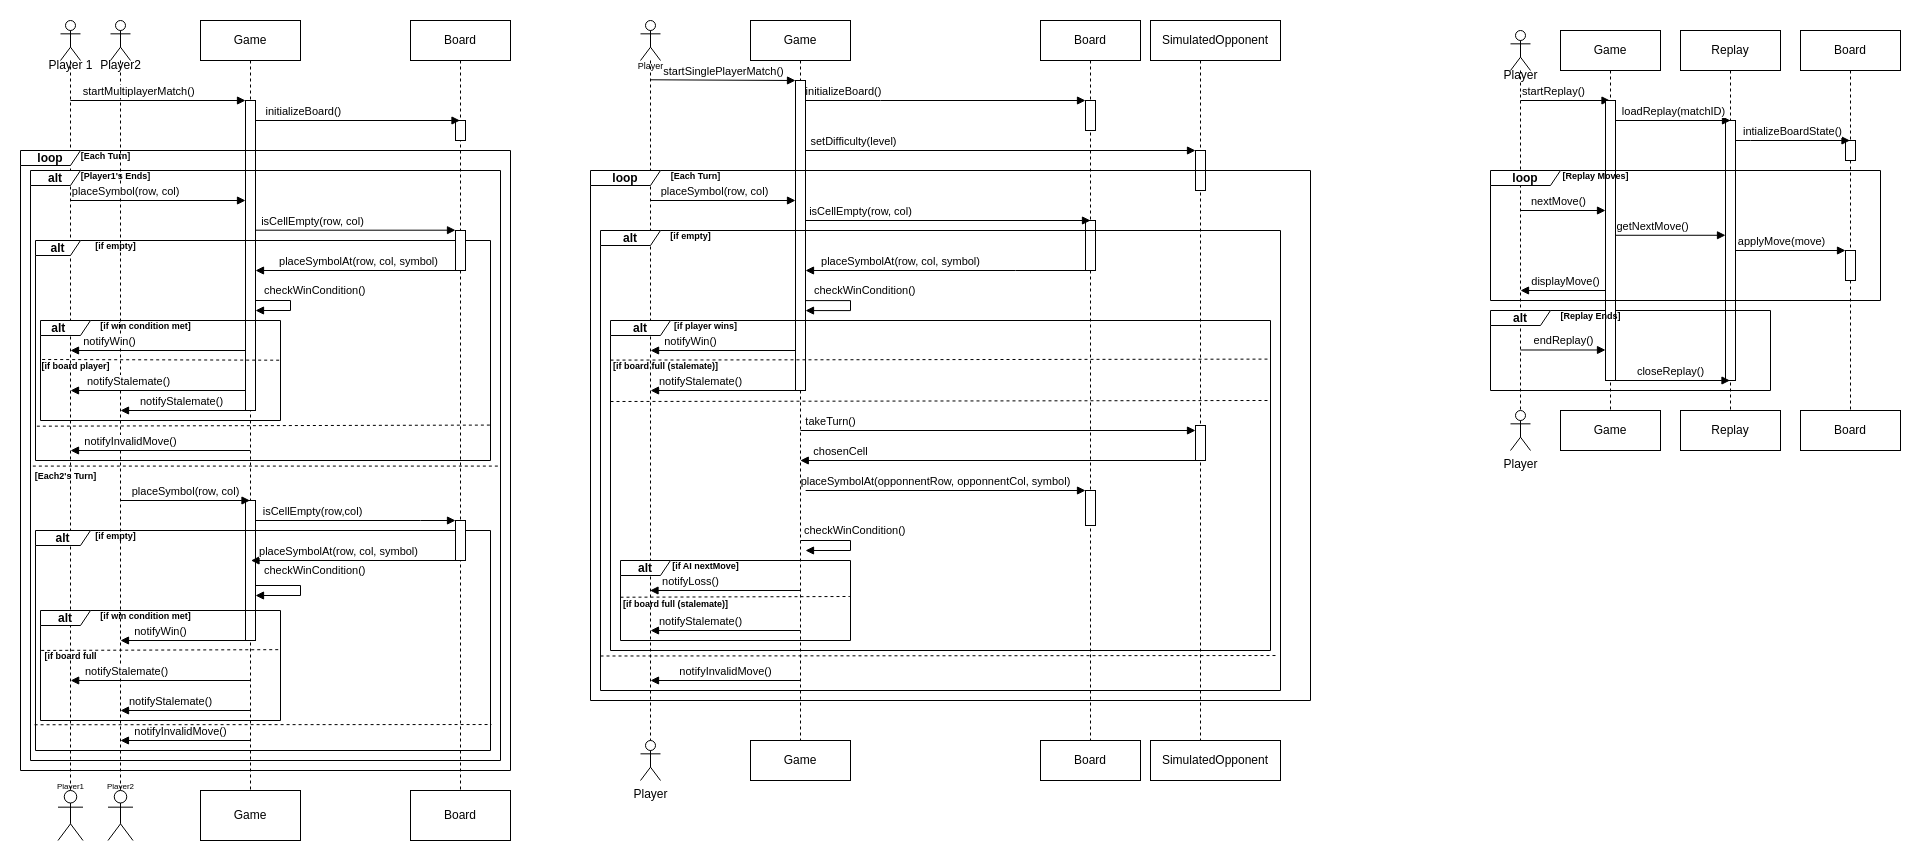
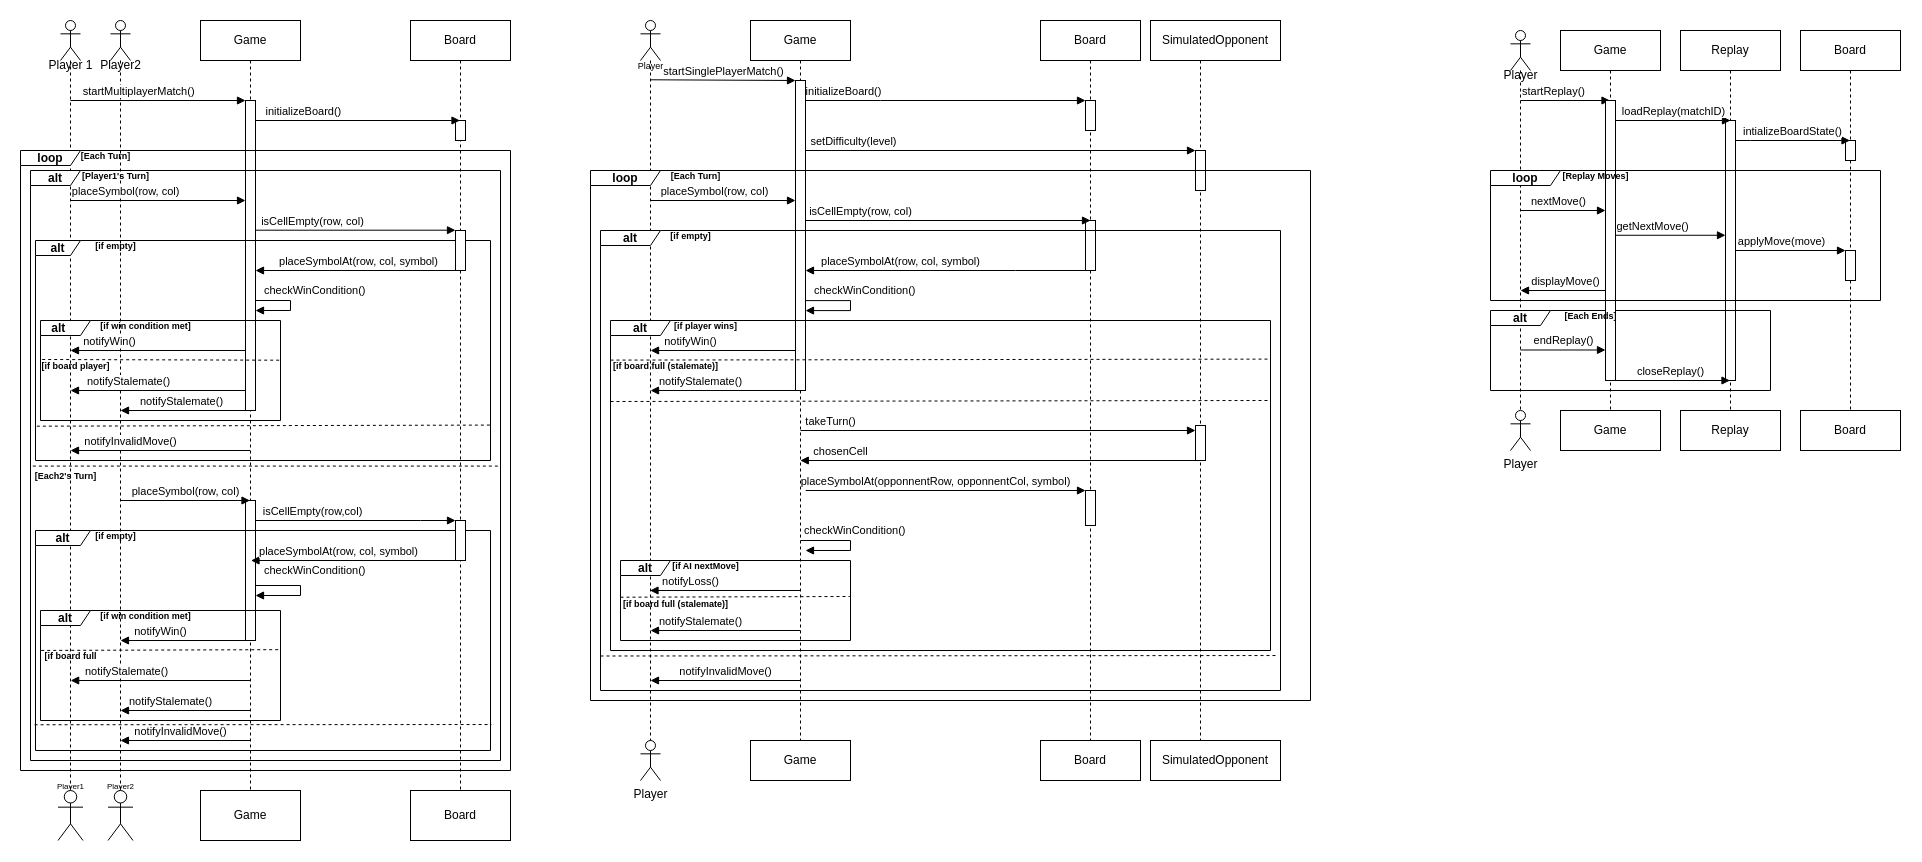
node "[Player1's Ends]": label "[Player1's Ends]" -> "[Player1's Turn]"
node "[Replay Ends]": label "[Replay Ends]" -> "[Each Ends]"
